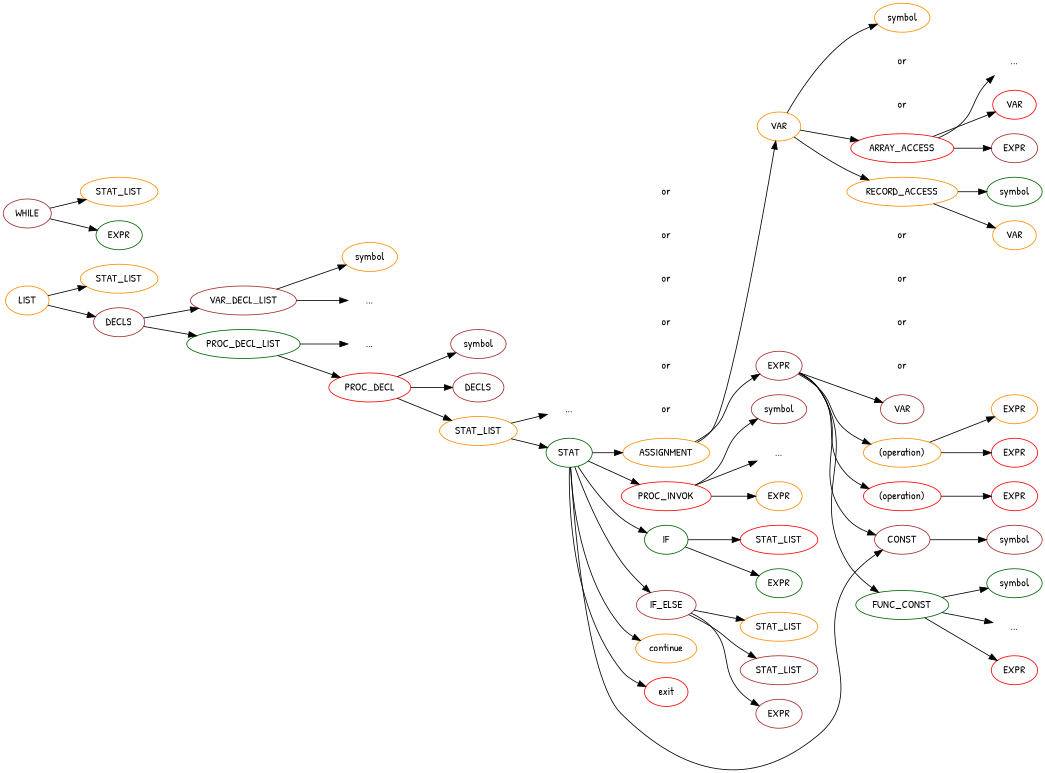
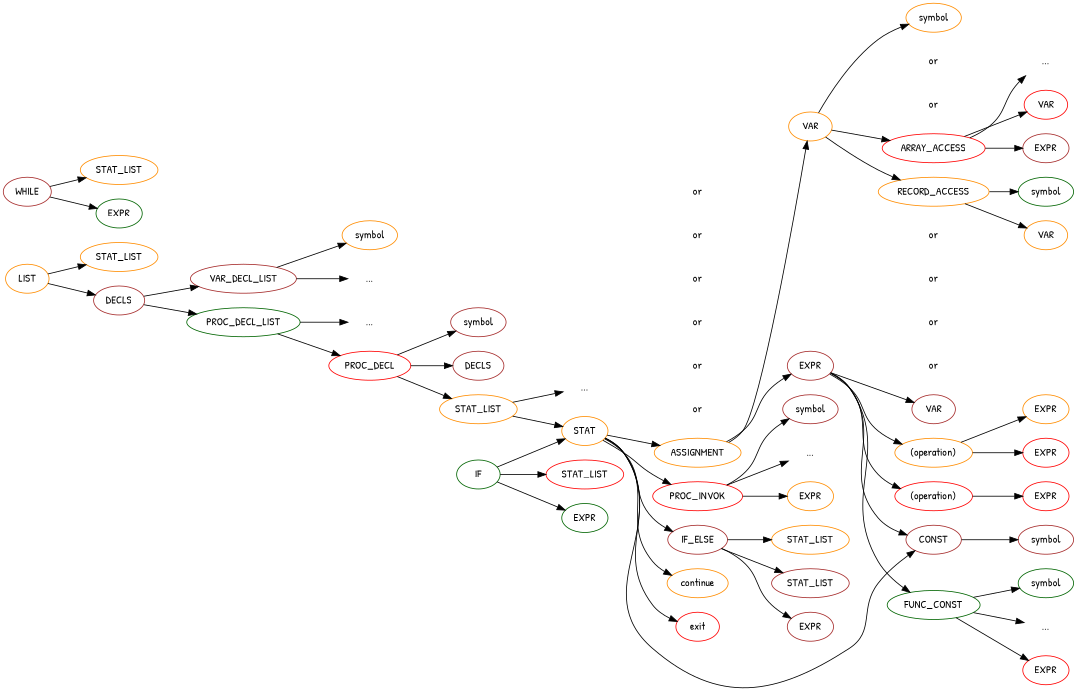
node "STAT": color darkgreen -> darkorange
edge "STAT" -> "IF": reversed
